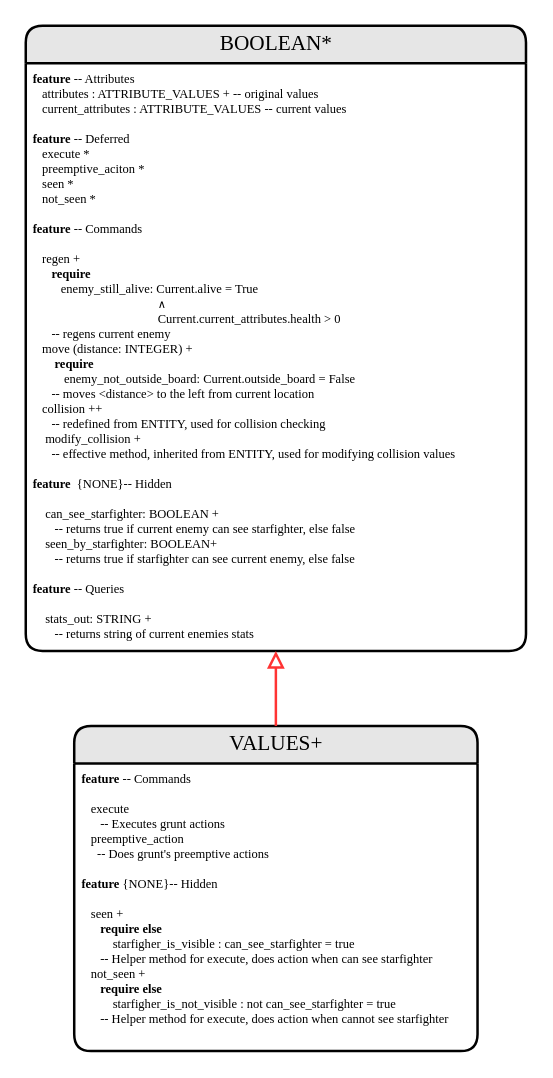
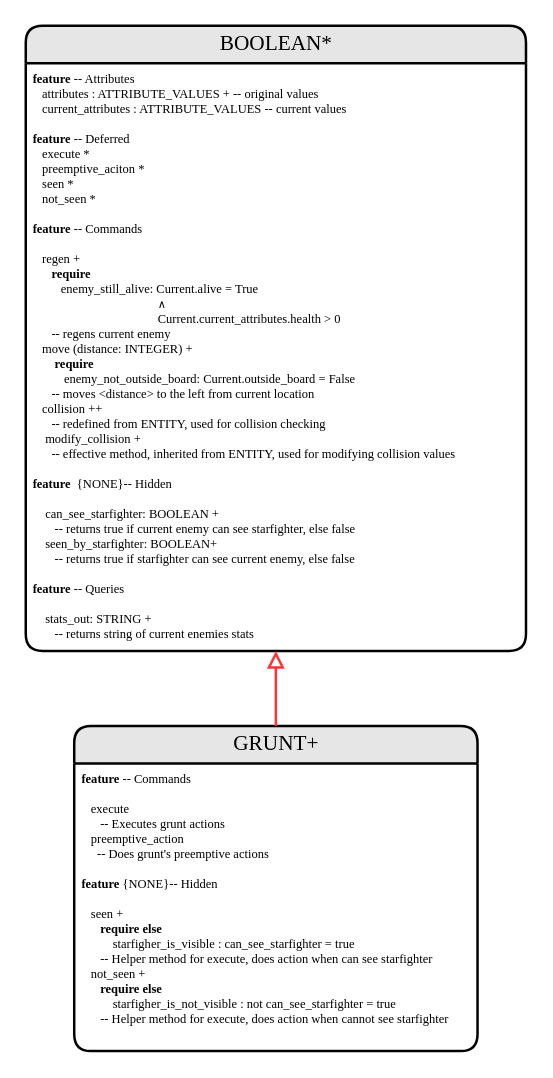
node "VALUES+": label "VALUES+" -> "GRUNT+"
